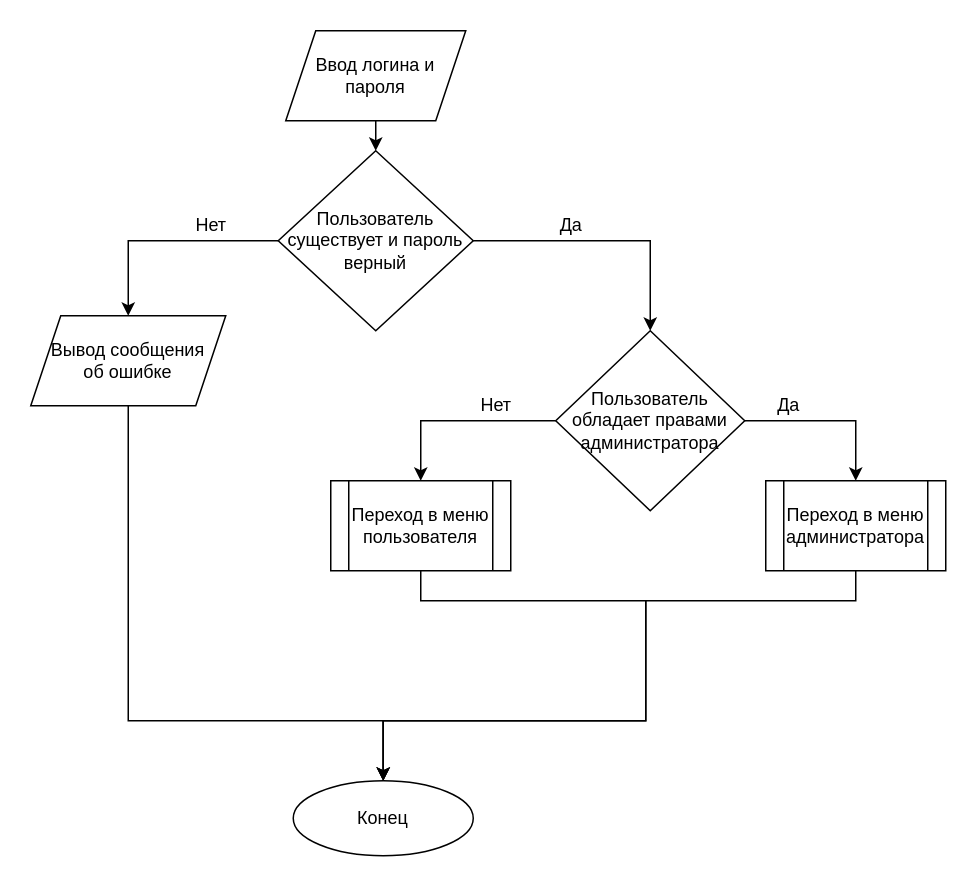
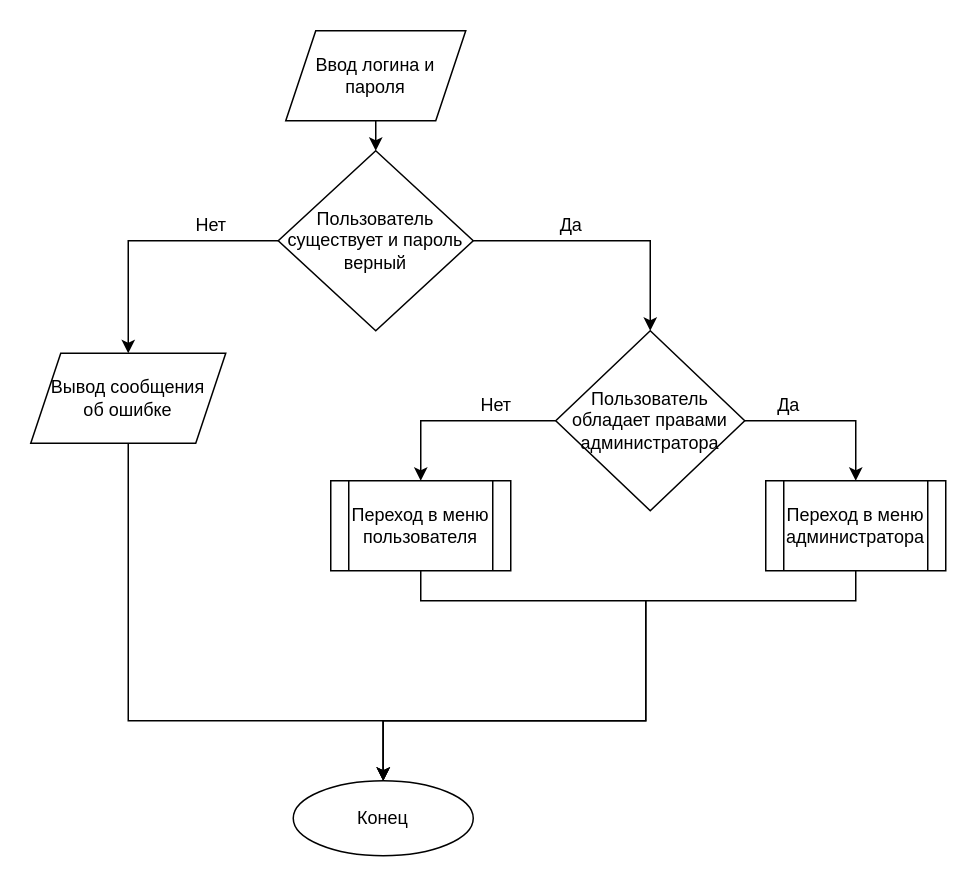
node "Вывод сообщения об ошибке": moved (128, 361) -> (128, 398)
